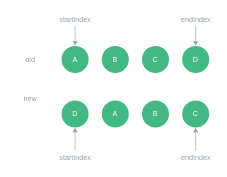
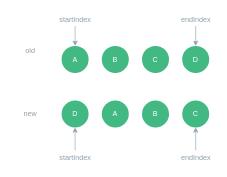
node "old": moved (30, 59) -> (30, 50)
node "new": moved (30, 99) -> (30, 114)
